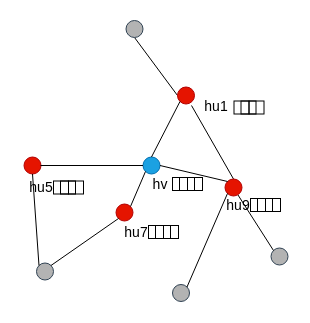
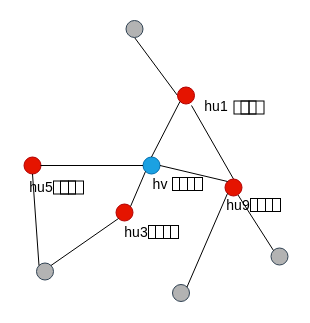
node "hu7": label "hu7" -> "hu3"
